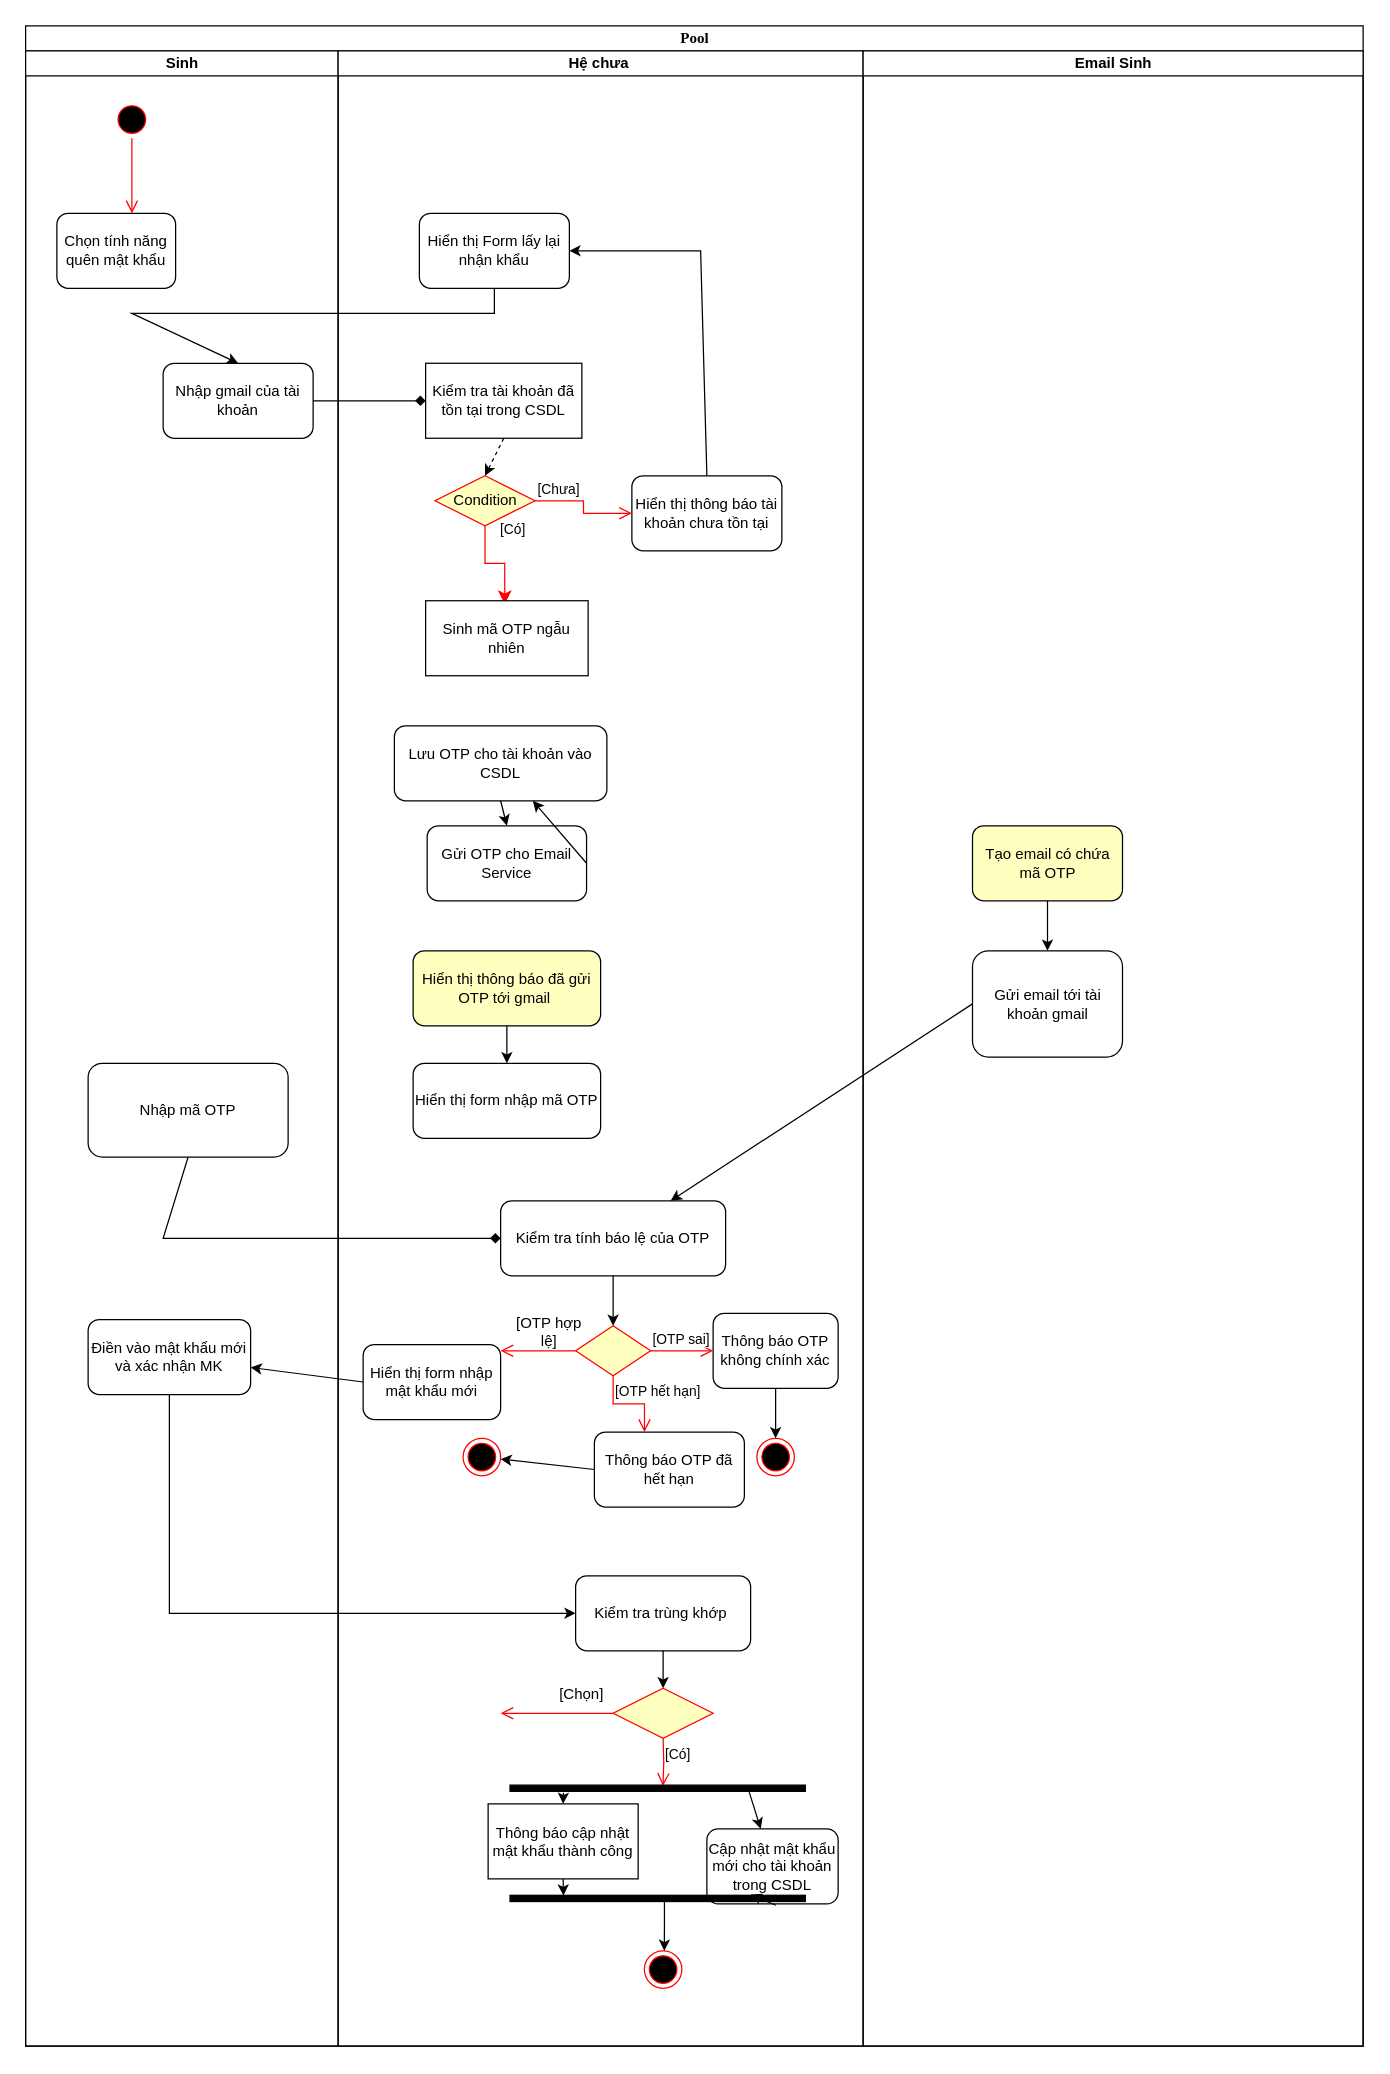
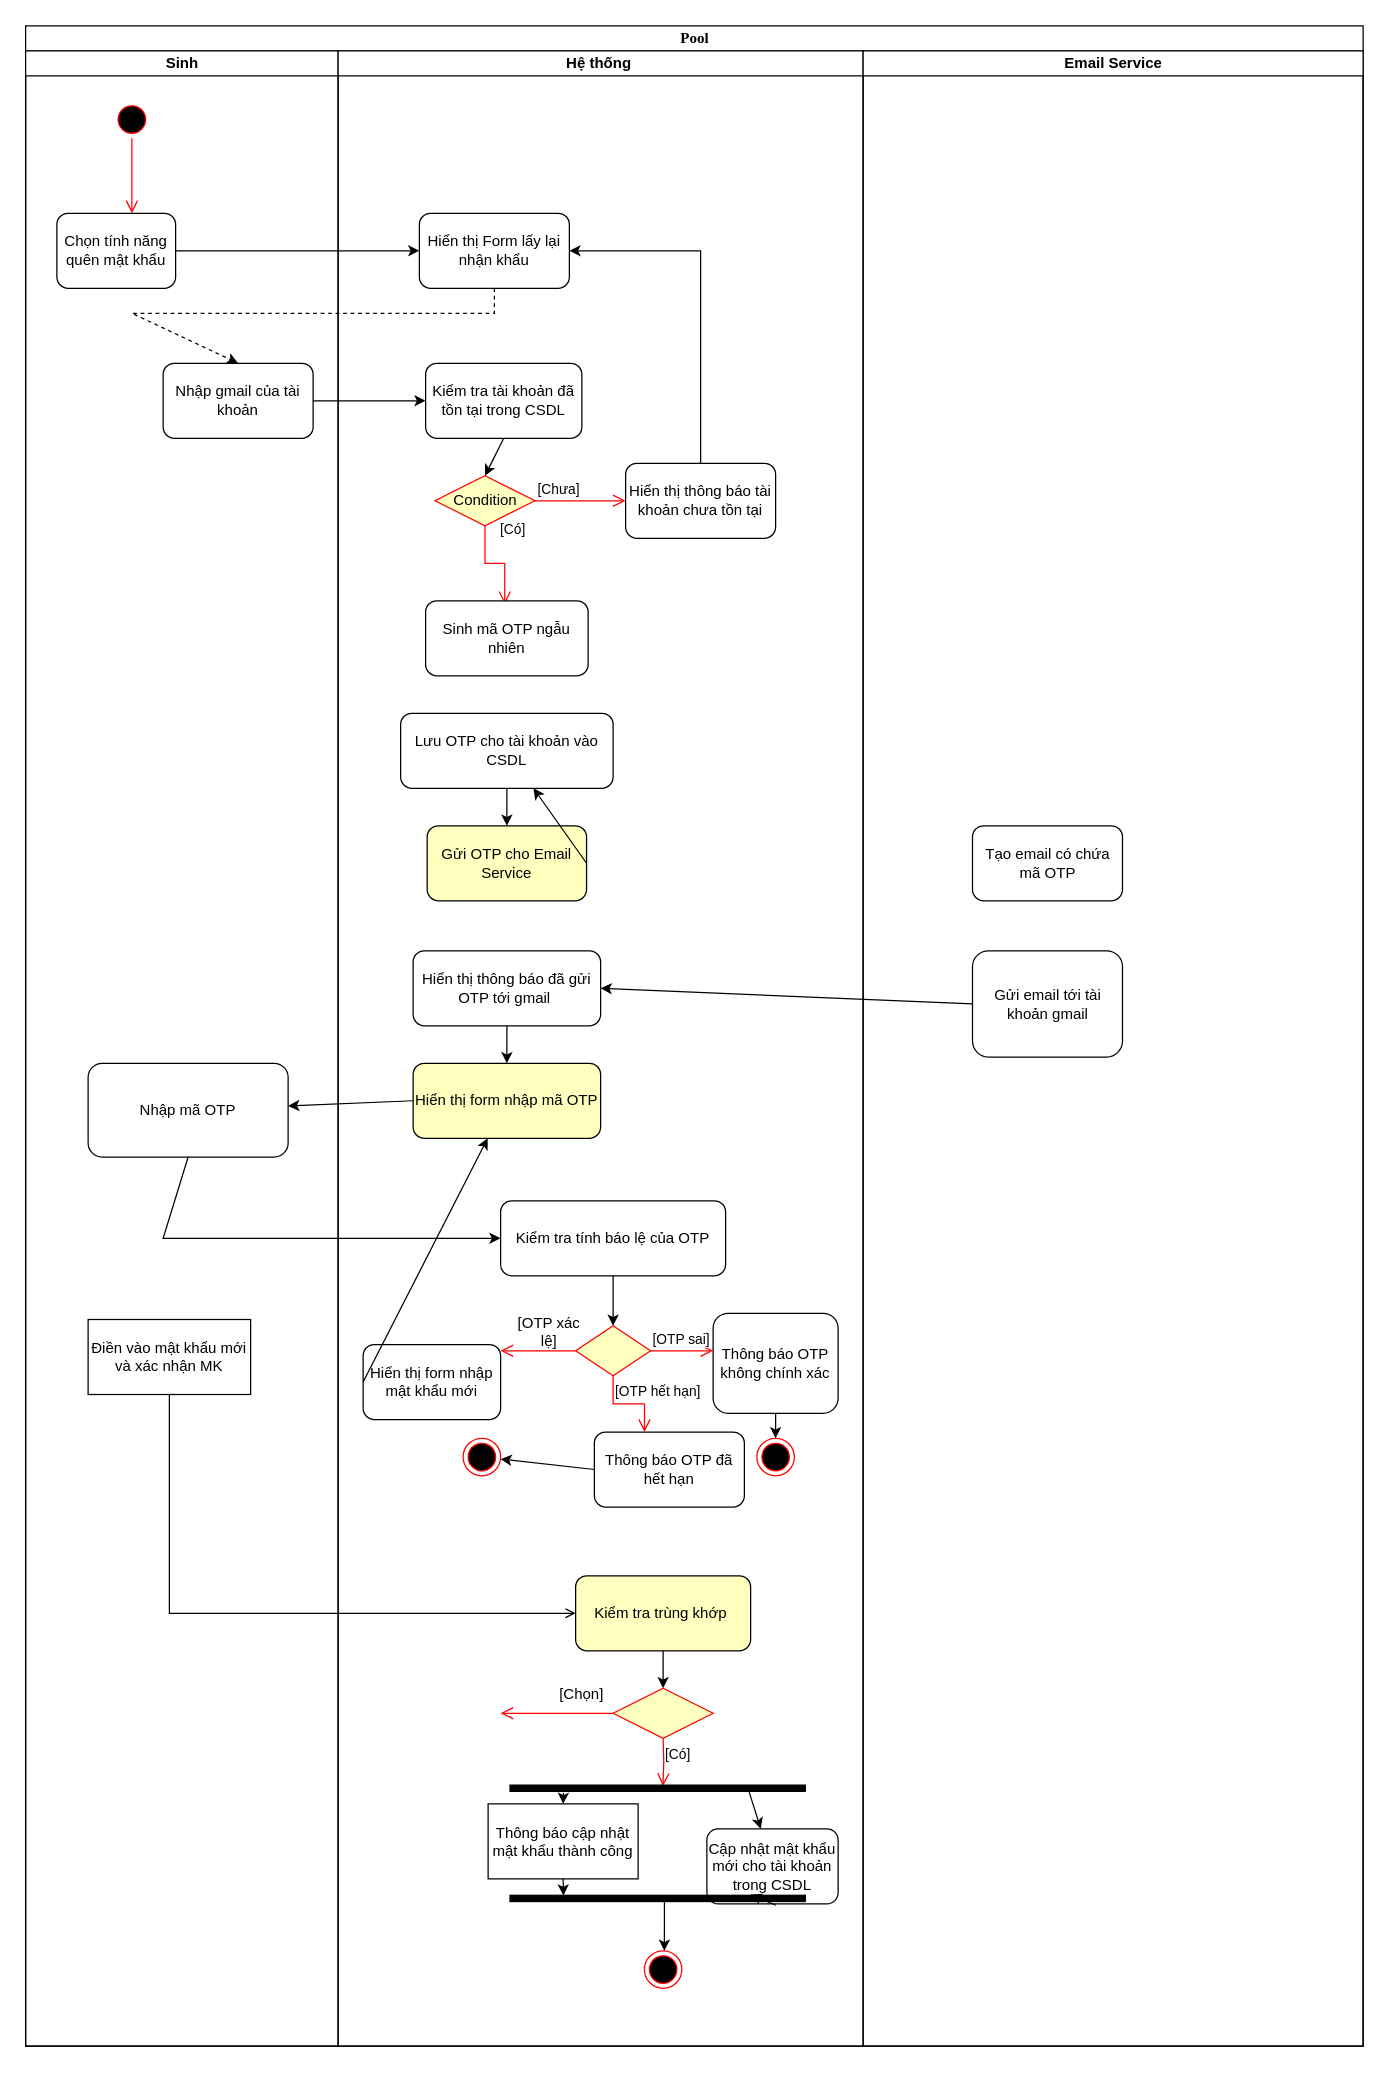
node "Hệ chưa": label "Hệ chưa" -> "Hệ thống"
node "Email Sinh": label "Email Sinh" -> "Email Service"
edge "Chọn tính năng quên mật khẩu" -> "Hiển thị Form lấy lại nhận khẩu": added
edge "Hiển thị Form lấy lại nhận khẩu" -> "Nhập gmail của tài khoản": style solid -> dashed
edge "Nhập gmail của tài khoản" -> "Kiểm tra tài khoản đã tồn tại trong CSDL": arrowhead diamond -> classic
node "Kiểm tra tài khoản đã tồn tại trong CSDL": shape rectangle -> rounded rectangle
edge "Kiểm tra tài khoản đã tồn tại trong CSDL" -> "Condition": style dashed -> solid
node "Hiển thị thông báo tài khoản chưa tồn tại": moved (707, 513) -> (701, 501)
edge "Condition" -> "Sinh mã OTP ngẫu nhiên": arrowhead classic -> open
node "Sinh mã OTP ngẫu nhiên": shape rectangle -> rounded rectangle
node "Lưu OTP cho tài khoản vào CSDL": moved (501, 763) -> (507, 751)
node "Gửi OTP cho Email Service": fillcolor #ffffff -> #ffffc0
node "Tạo email có chứa mã OTP": fillcolor #ffffc0 -> #ffffff
edge "Tạo email có chứa mã OTP" -> "Gửi email tới tài khoản gmail": removed
node "Hiển thị thông báo đã gửi OTP tới gmail": fillcolor #ffffc0 -> #ffffff
edge "Gửi email tới tài khoản gmail" -> "Kiểm tra tính báo lệ của OTP": now "Gửi email tới tài khoản gmail" -> "Hiển thị thông báo đã gửi OTP tới gmail"
node "Hiển thị form nhập mã OTP": fillcolor #ffffff -> #ffffc0
edge "Hiển thị form nhập mã OTP" -> "Nhập mã OTP": added
edge "Nhập mã OTP" -> "Kiểm tra tính báo lệ của OTP": arrowhead diamond -> classic
node "[OTP hợp lệ]": label "[OTP hợp lệ]" -> "[OTP xác lệ]"
node "Thông báo OTP không chính xác": size 125x75 -> 125x100
node "Điền vào mật khẩu mới và xác nhận MK": shape rounded rectangle -> rectangle
edge "Hiển thị form nhập mật khẩu mới" -> "Điền vào mật khẩu mới và xác nhận MK": now "Hiển thị form nhập mật khẩu mới" -> "Hiển thị form nhập mã OTP"
edge "Điền vào mật khẩu mới và xác nhận MK" -> "Kiểm tra trùng khớp": arrowhead classic -> open
node "Kiểm tra trùng khớp": fillcolor #ffffff -> #ffffc0
